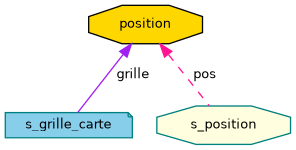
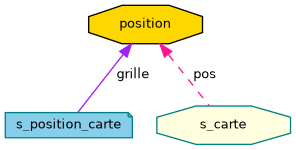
node "s_grille_carte": label "s_grille_carte" -> "s_position_carte"
node "s_position": label "s_position" -> "s_carte"
